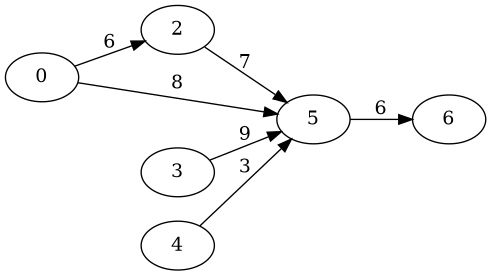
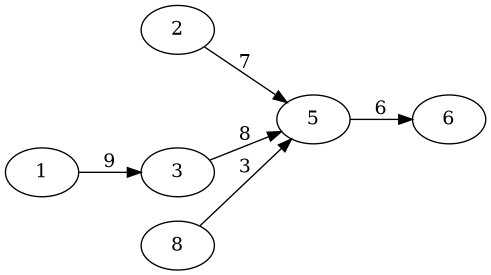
node "0": removed
edge "3" -> "5": label "9" -> "8"
node "1": added
node "4": label "4" -> "8"
